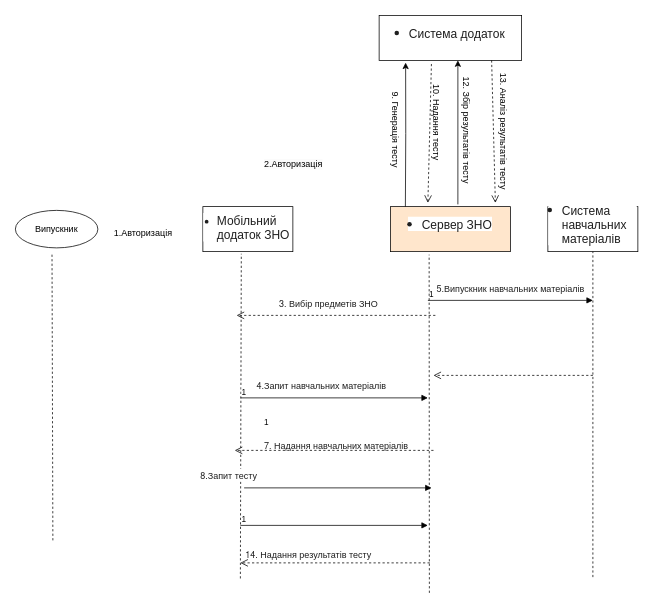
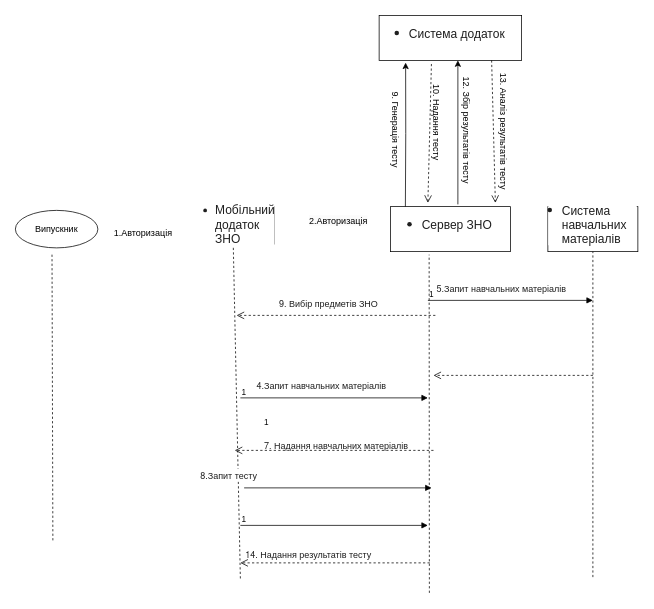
node "2.Авторизація": moved (304, 169) -> (349, 225)
node "Мобільний додаток ЗНО": size 90x45 -> 71x38
node "Сервер ЗНО": fillcolor #ffe6cc -> #ffffff
node "5.Випускник навчальних матеріалів": label "5.Випускник навчальних матеріалів" -> "5.Запит навчальних матеріалів"
node "3. Вибір предметів ЗНО": label "3. Вибір предметів ЗНО" -> "9. Вибір предметів ЗНО"
